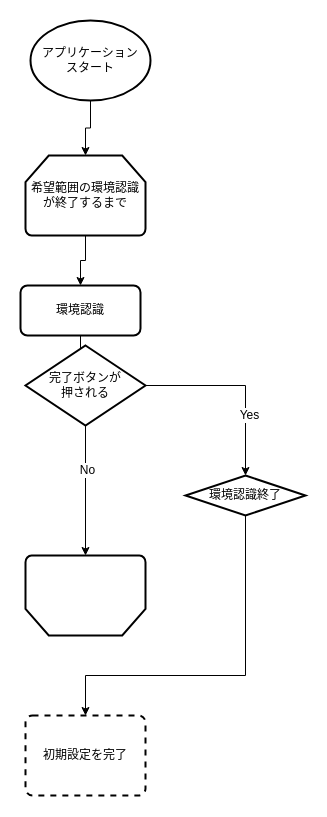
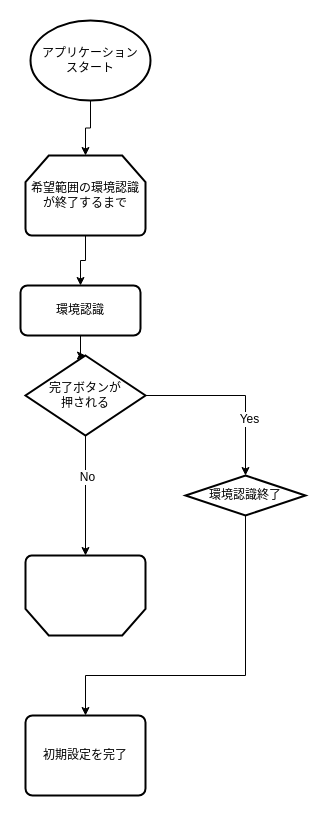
node "完了ボタンが 押される": moved (86, 386) -> (86, 396)
node "初期設定を完了": style dashed -> solid
